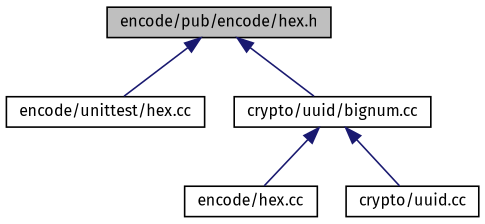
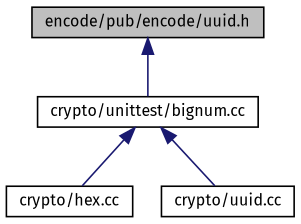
node "encode/pub/encode/hex.h": label "encode/pub/encode/hex.h" -> "encode/pub/encode/uuid.h"
node "encode/unittest/hex.cc": removed
node "crypto/uuid/bignum.cc": label "crypto/uuid/bignum.cc" -> "crypto/unittest/bignum.cc"
node "encode/hex.cc": label "encode/hex.cc" -> "crypto/hex.cc"
